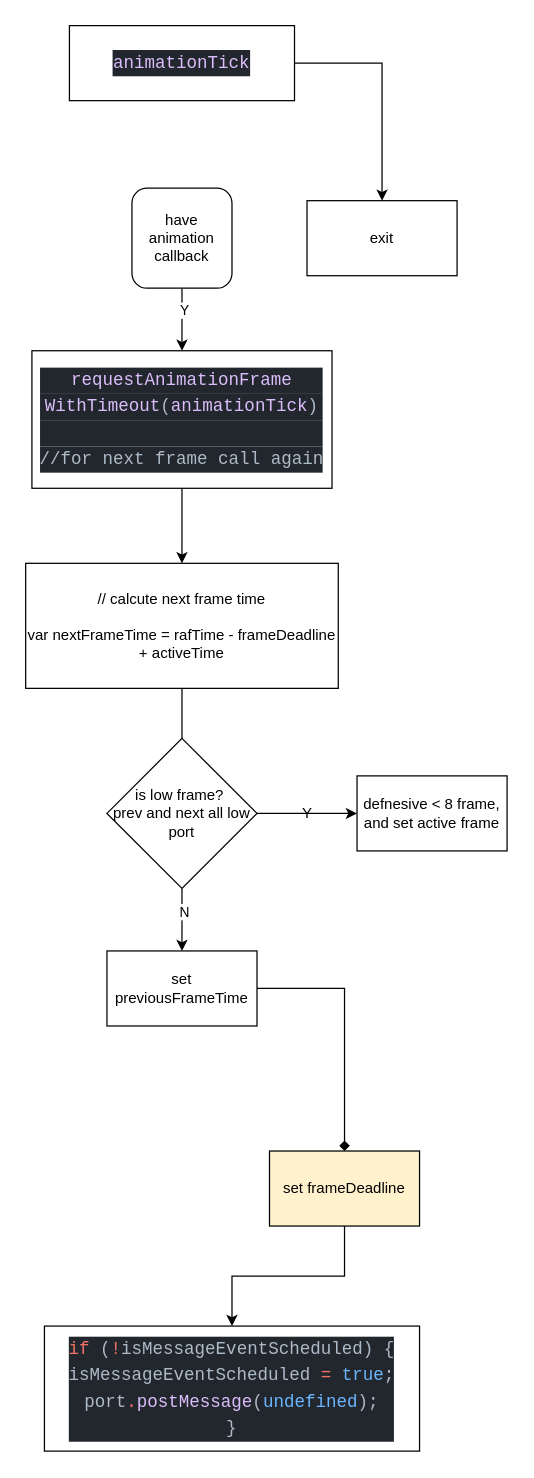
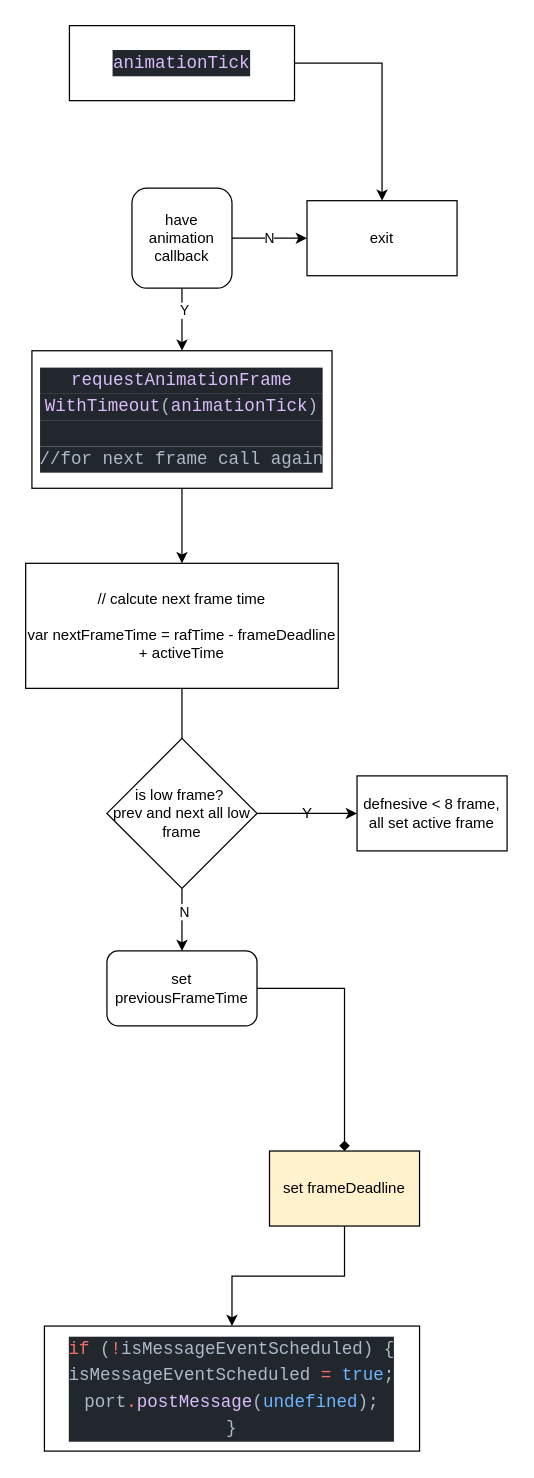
edge "have animation callback" -> "exit": added, label "N"
node "is low frame? prev and next all low port": label "is low frame? prev and next all low port" -> "is low frame? prev and next all low frame"
node "defnesive < 8 frame, and set active frame": label "defnesive < 8 frame, and set active frame" -> "defnesive < 8 frame, all set active frame"
node "set previousFrameTime": shape rectangle -> rounded rectangle
